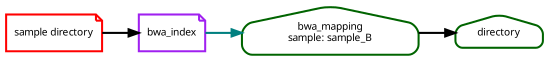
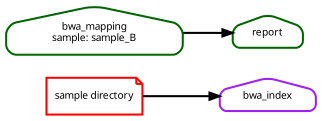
node "bwa_index": shape note -> house
edge "bwa_index" -> "bwa_mapping sample: sample_B": removed
node "directory": label "directory" -> "report"
